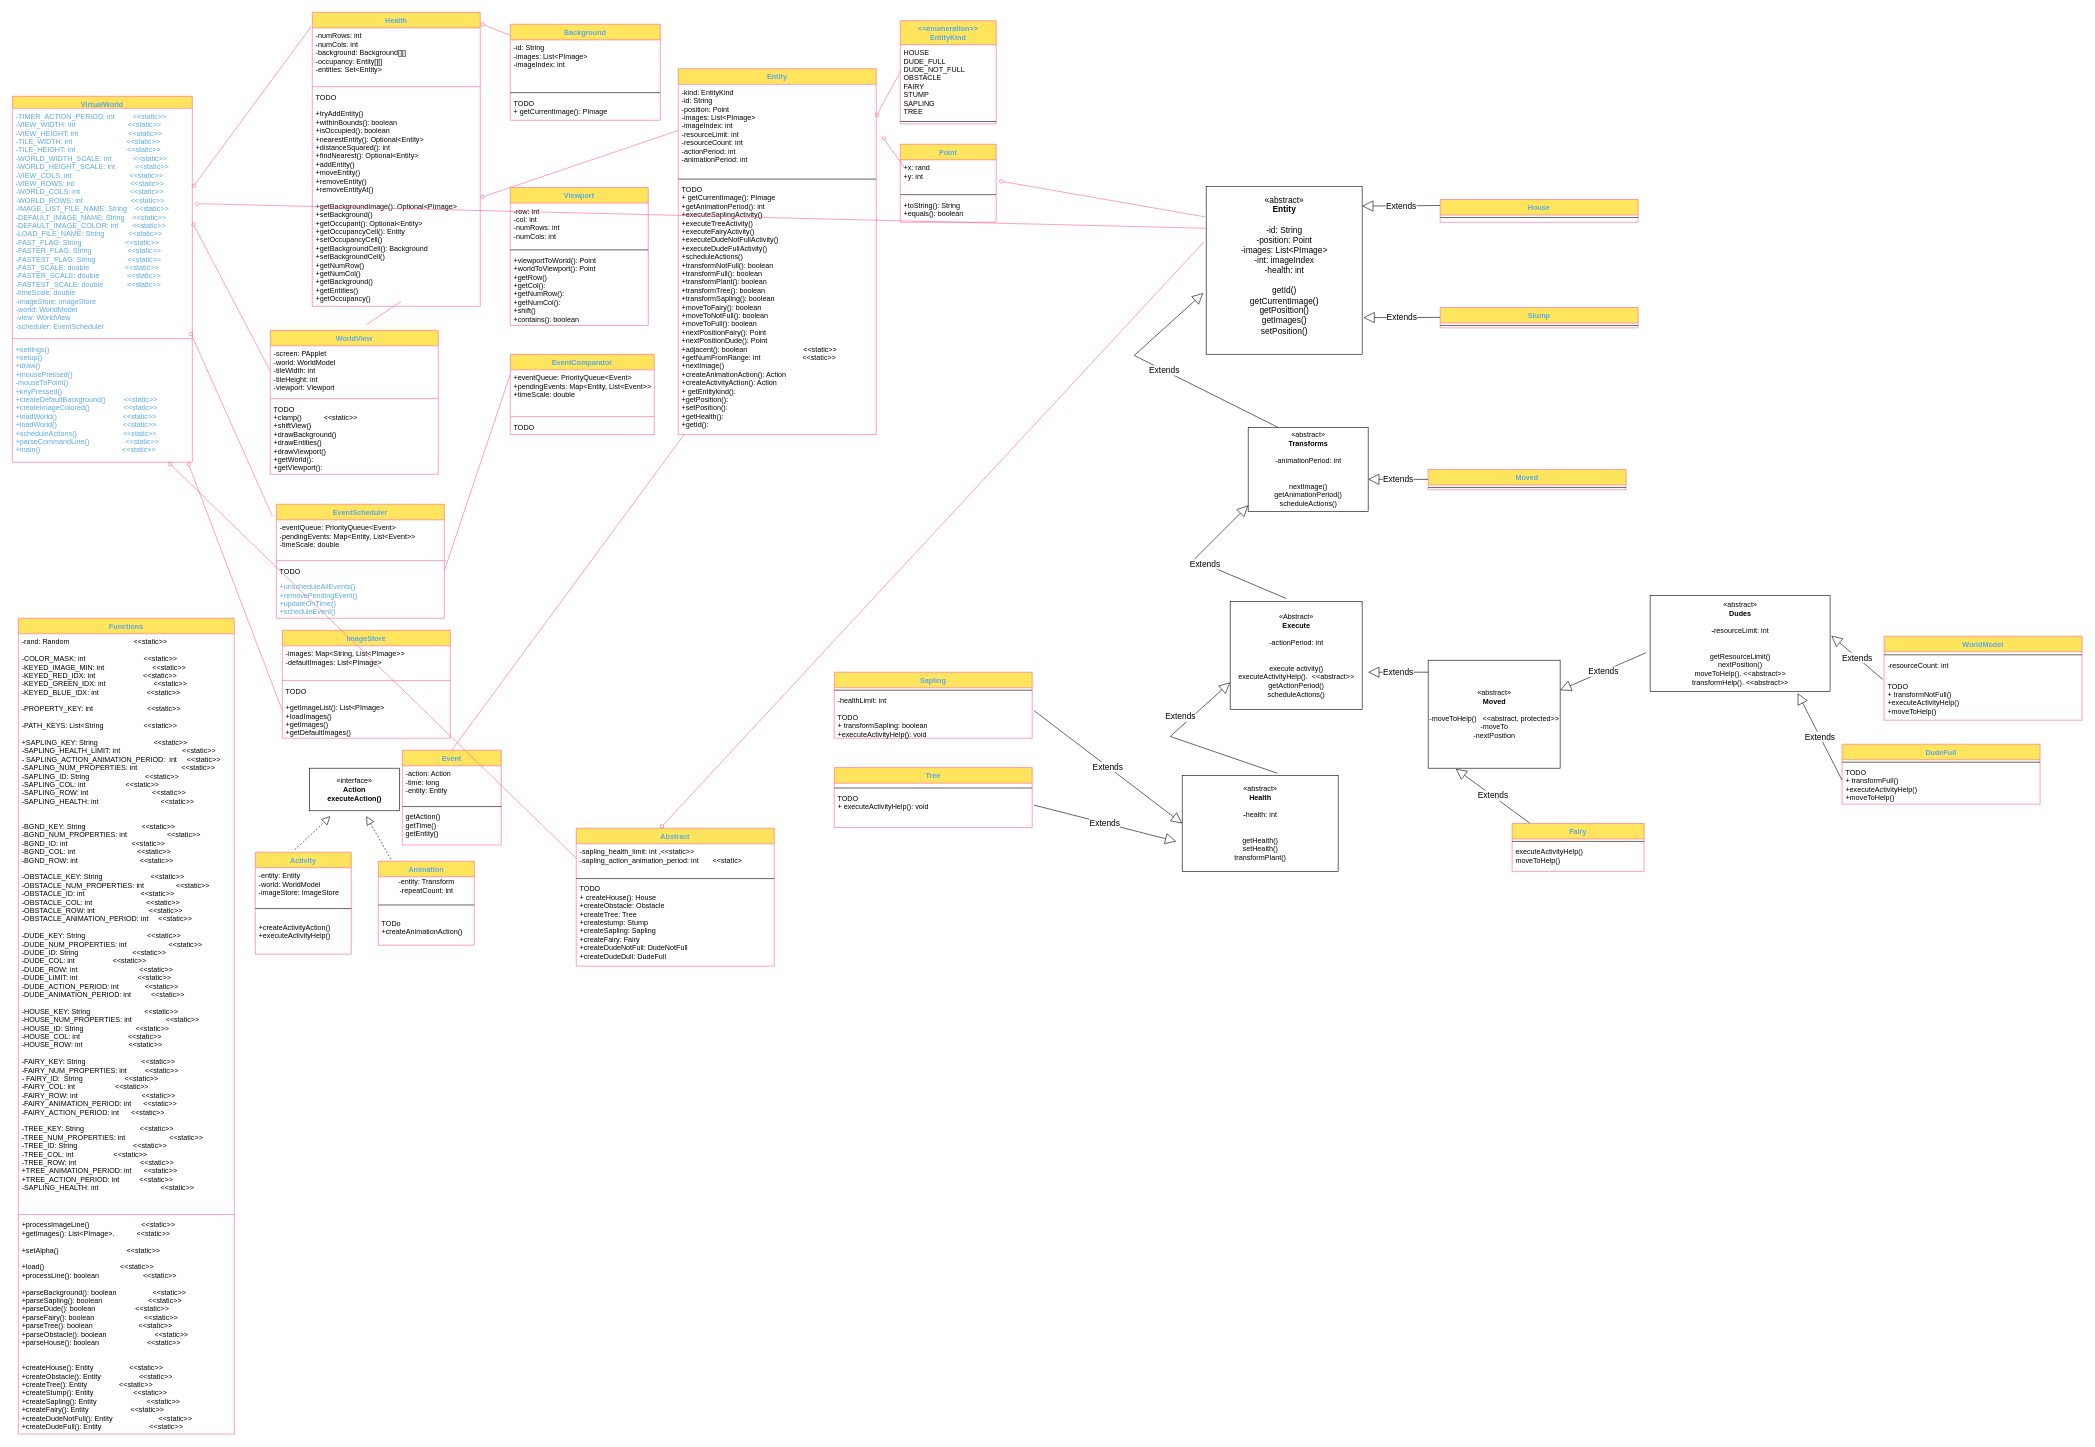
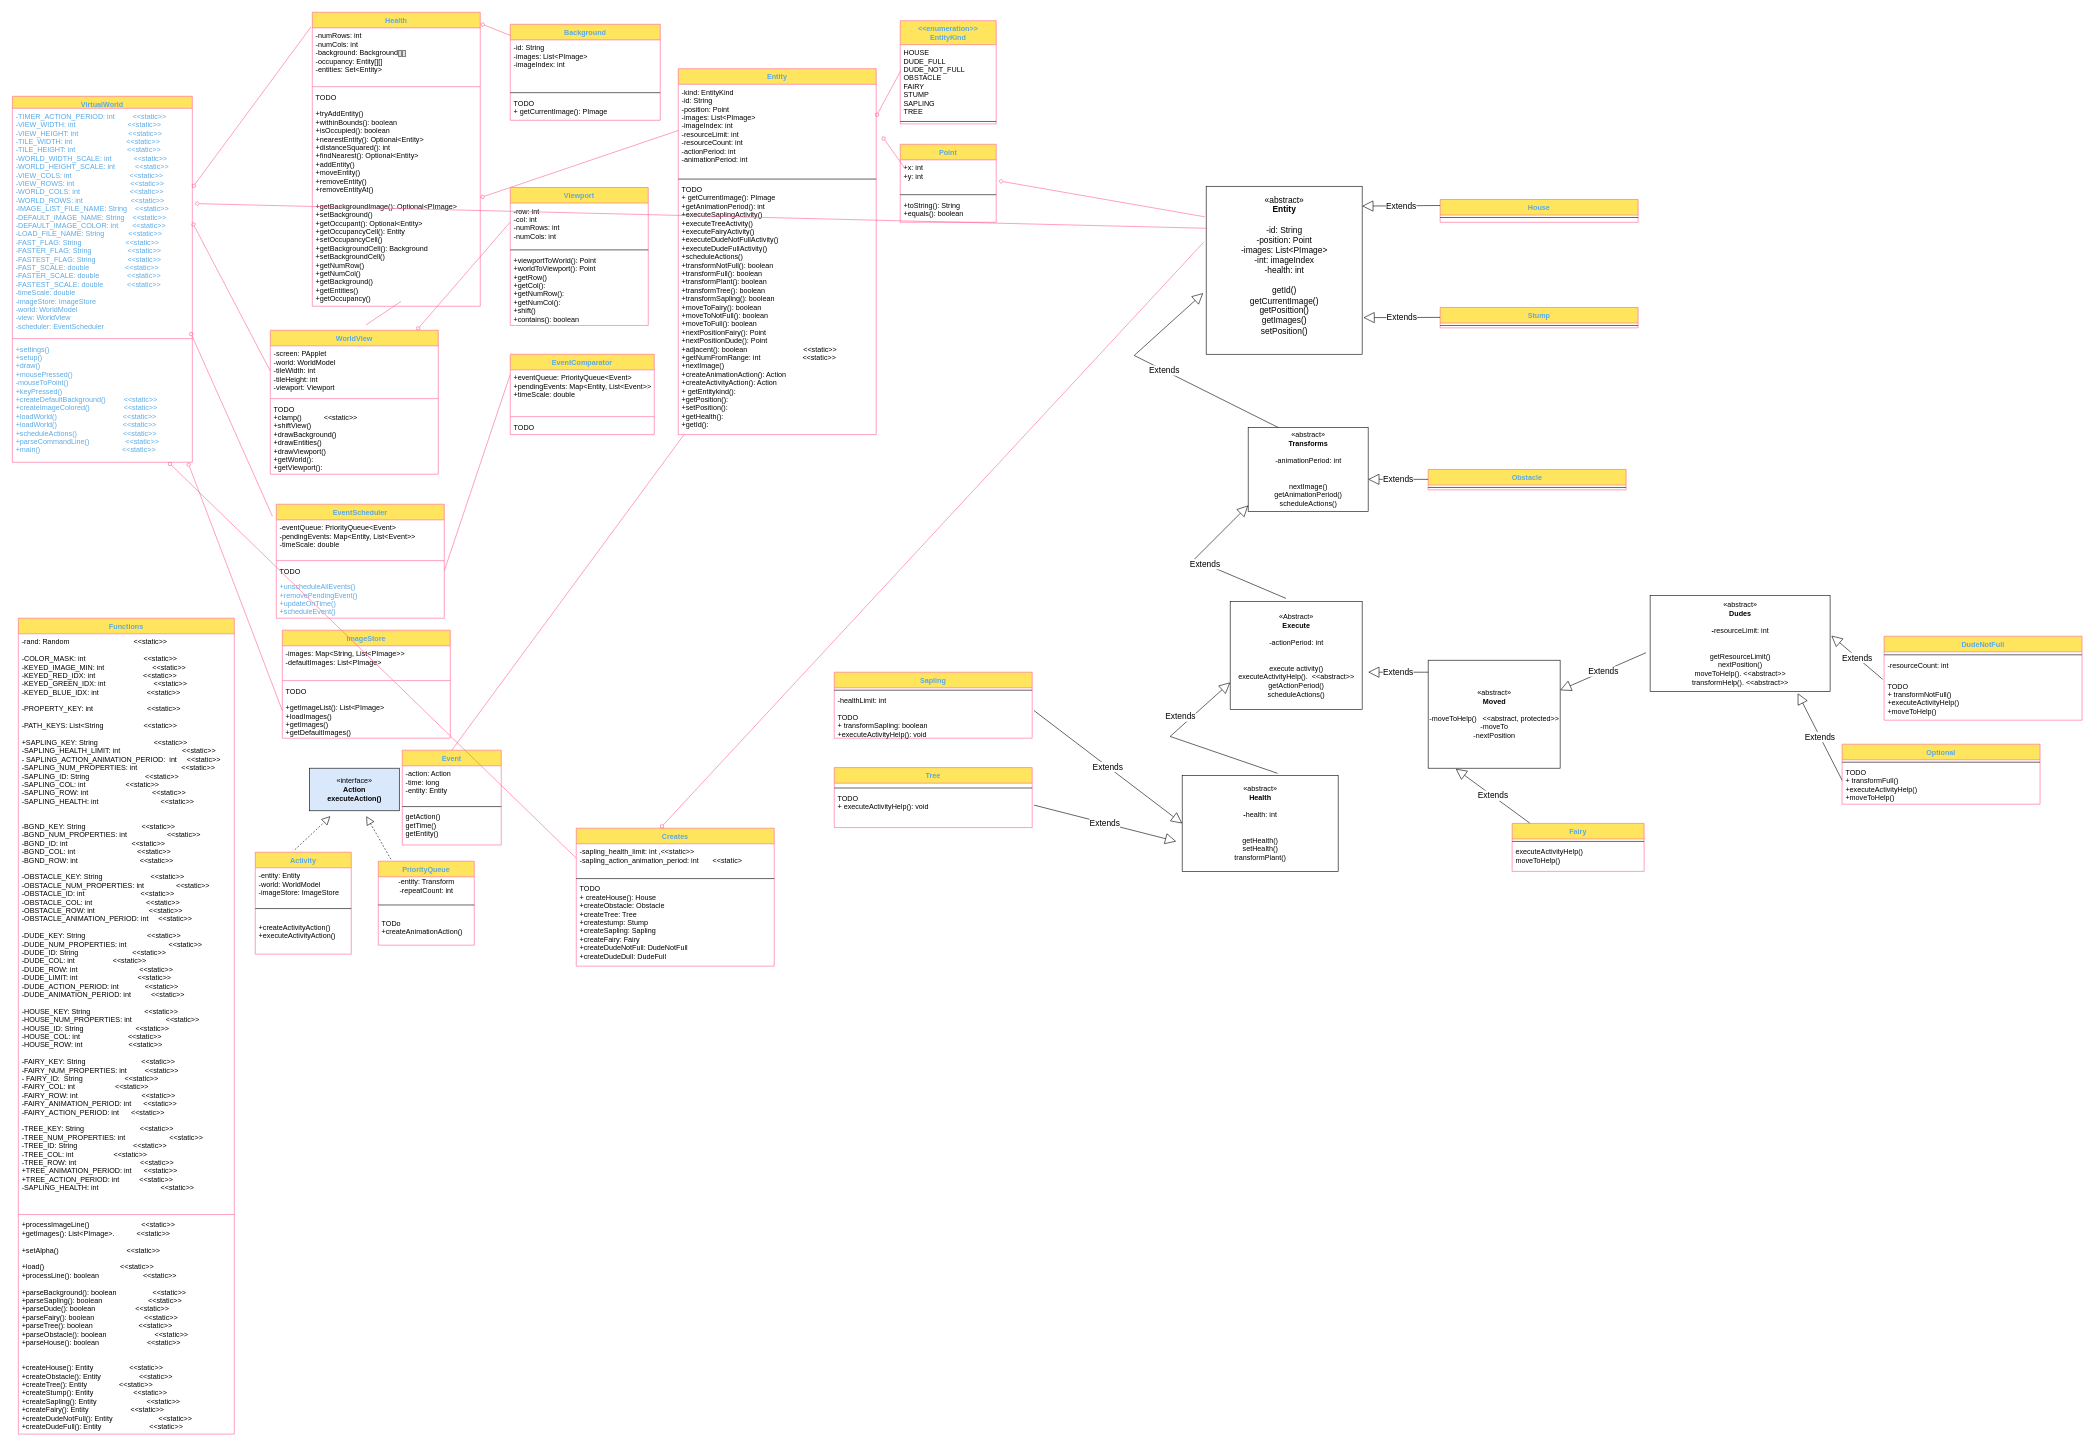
node "+x: rand +y: int": label "+x: rand +y: int" -> "+x: int +y: int"
edge "Viewport" -> "WorldView": added
node "Moved": label "Moved" -> "Obstacle"
node "WorldModel": label "WorldModel" -> "DudeNotFull"
node "DudeFull": label "DudeFull" -> "Optional"
node "«interface» Action executeAction()": fillcolor #ffffff -> #dae8fc
node "Abstract": label "Abstract" -> "Creates"
node "Animation": label "Animation" -> "PriorityQueue"
node "+createActivityAction() +executeActivityHelp()": label "+createActivityAction() +executeActivityHelp()" -> "+createActivityAction() +executeActivityAction()"
